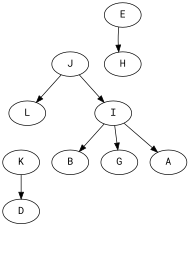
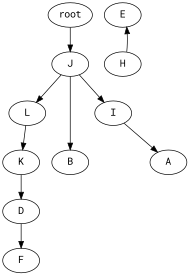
node "root": added
edge "E" -> "H": reversed
edge "L" -> "K": added
edge "I" -> "B": now "J" -> "B"
node "G": removed
node "F": added
